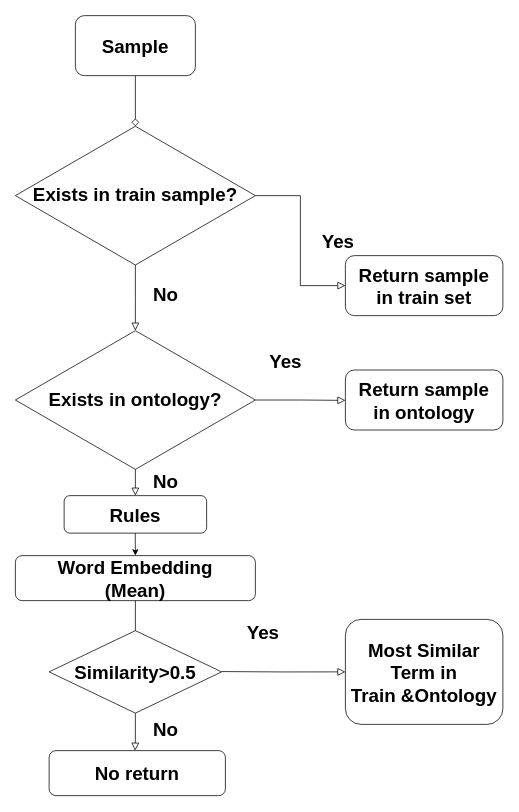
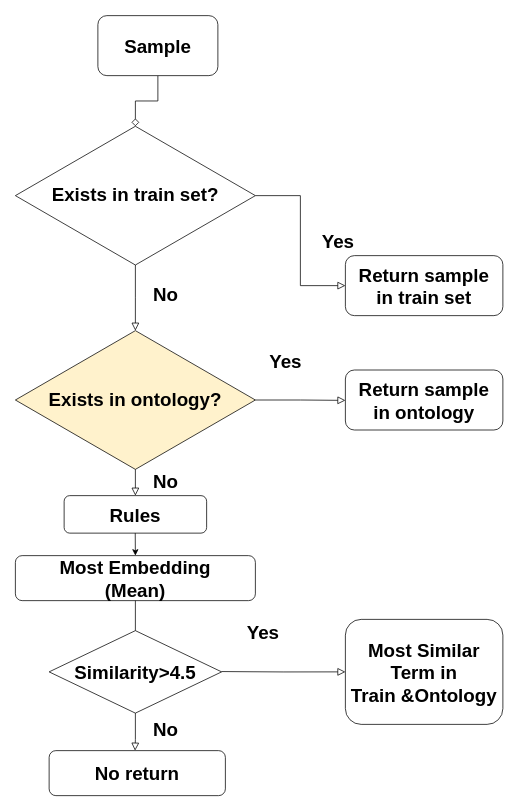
node "Sample": moved (135, 45) -> (158, 45)
node "Exists in train sample?": label "Exists in train sample?" -> "Exists in train set?"
node "Exists in ontology?": fillcolor #ffffff -> #fff2cc
node "Word Embedding (Mean)": label "Word Embedding (Mean)" -> "Most Embedding (Mean)"
node "Similarity>0.5": label "Similarity>0.5" -> "Similarity>4.5"
